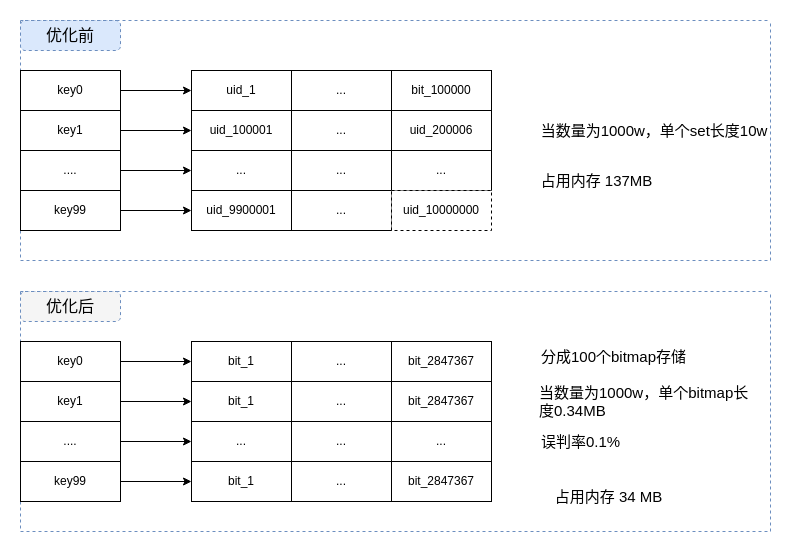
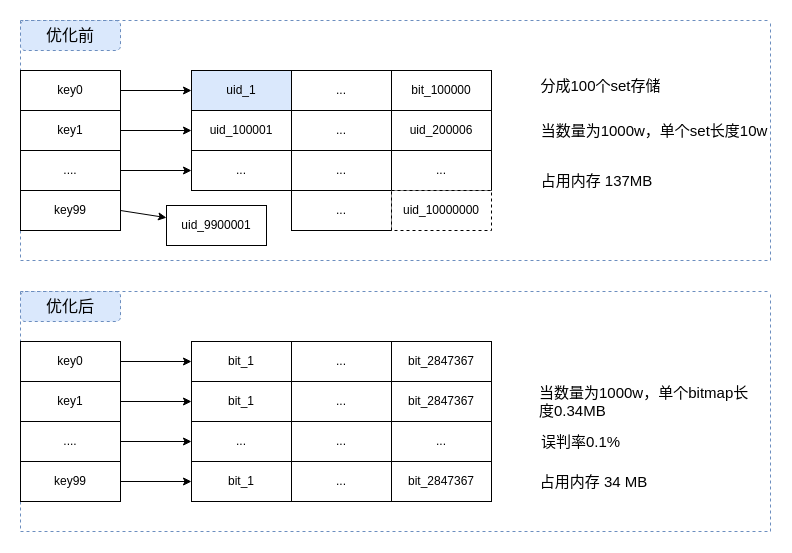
node "分成100个set存储": added
node "uid_1": fillcolor #ffffff -> #dae8fc
node "uid_9900001": moved (242, 211) -> (217, 226)
node "优化后": fillcolor #f5f5f5 -> #dae8fc
node "分成100个bitmap存储": removed
node "占用内存 34 MB": moved (609, 497) -> (594, 482)
